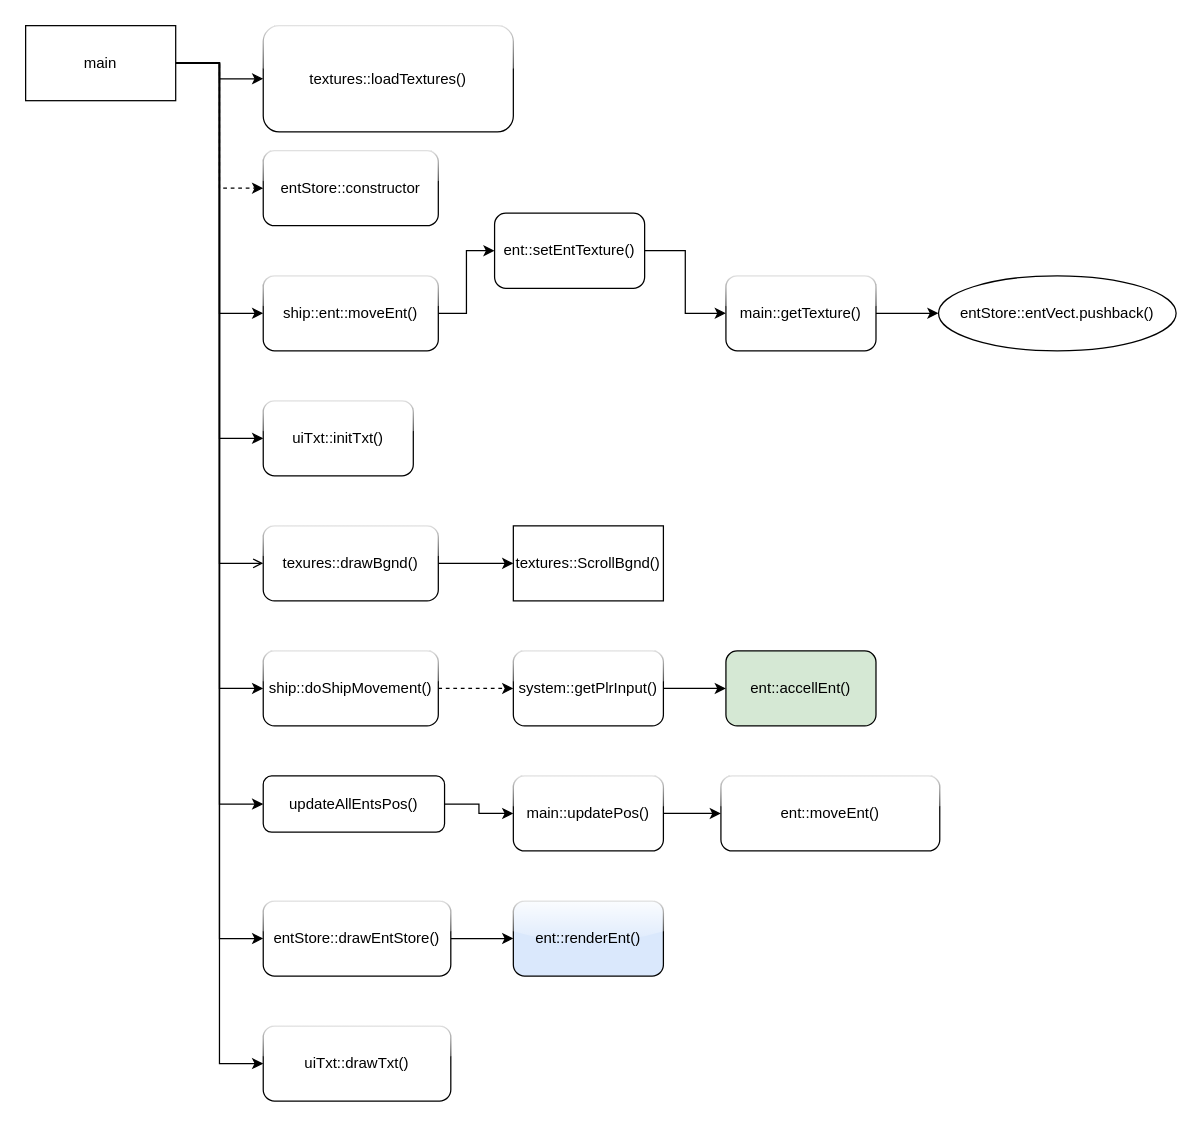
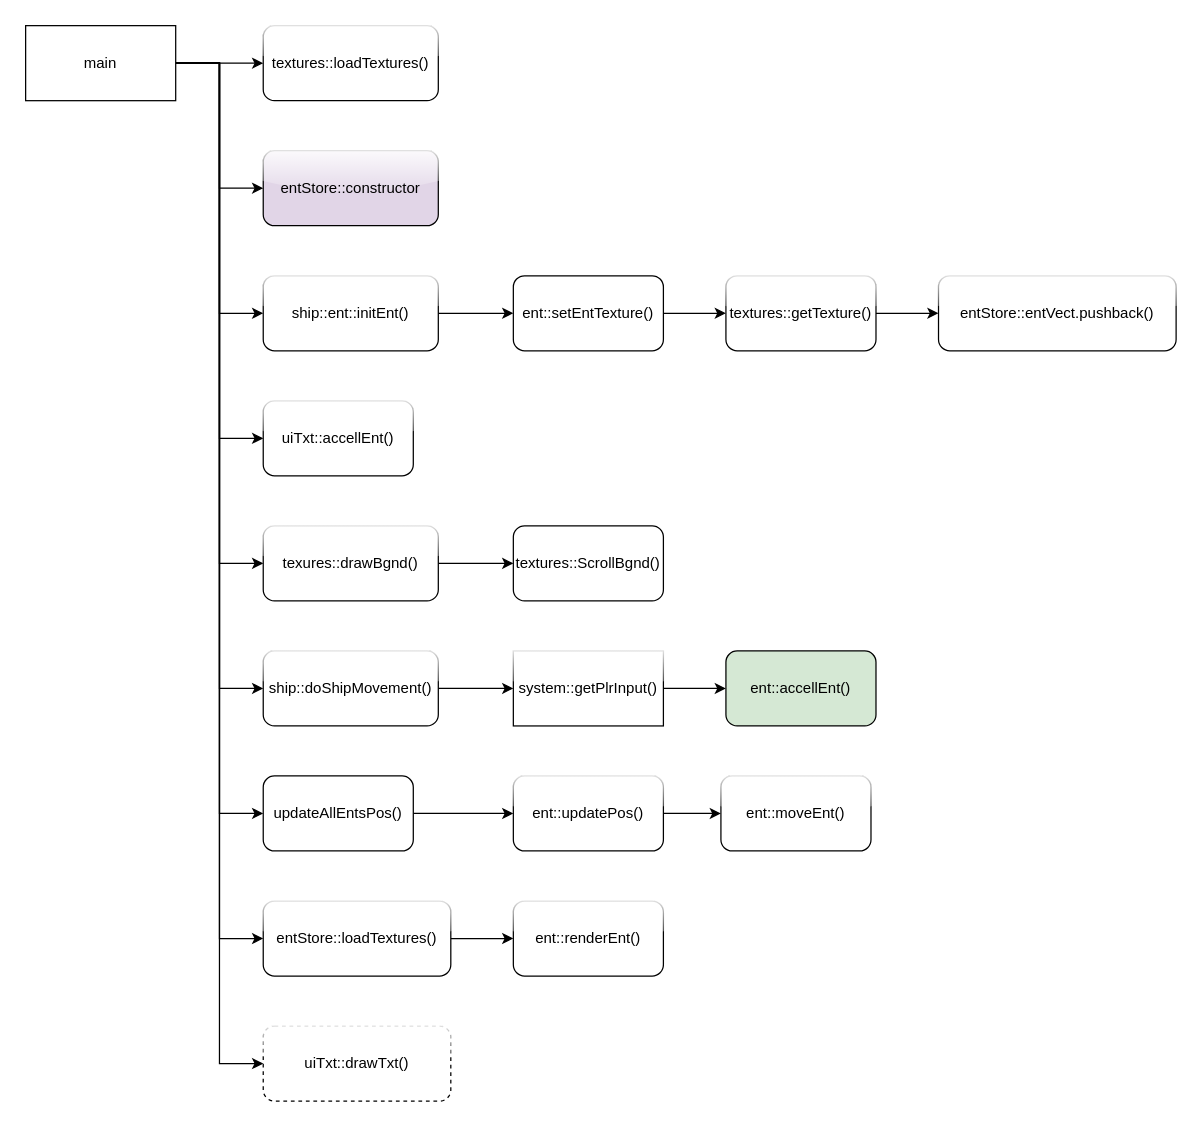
node "textures::loadTextures()": size 250x106 -> 175x75
edge "main" -> "entStore::constructor": style dashed -> solid
node "entStore::constructor": fillcolor #ffffff -> #e1d5e7
node "ent::setEntTexture()": moved (569, 251) -> (588, 313)
node "ship::ent::moveEnt()": label "ship::ent::moveEnt()" -> "ship::ent::initEnt()"
node "main::getTexture()": label "main::getTexture()" -> "textures::getTexture()"
node "entStore::entVect.pushback()": shape ellipse -> rounded rectangle
node "uiTxt::initTxt()": label "uiTxt::initTxt()" -> "uiTxt::accellEnt()"
edge "main" -> "texures::drawBgnd()": arrowhead open -> classic
node "textures::ScrollBgnd()": shape rectangle -> rounded rectangle
edge "ship::doShipMovement()" -> "system::getPlrInput()": style dashed -> solid
node "system::getPlrInput()": shape rounded rectangle -> rectangle
node "updateAllEntsPos()": size 181x56 -> 150x75
node "main::updatePos()": label "main::updatePos()" -> "ent::updatePos()"
node "ent::moveEnt()": size 219x75 -> 150x75
node "entStore::drawEntStore()": label "entStore::drawEntStore()" -> "entStore::loadTextures()"
node "ent::renderEnt()": fillcolor #dae8fc -> #ffffff
node "uiTxt::drawTxt()": style solid -> dashed
